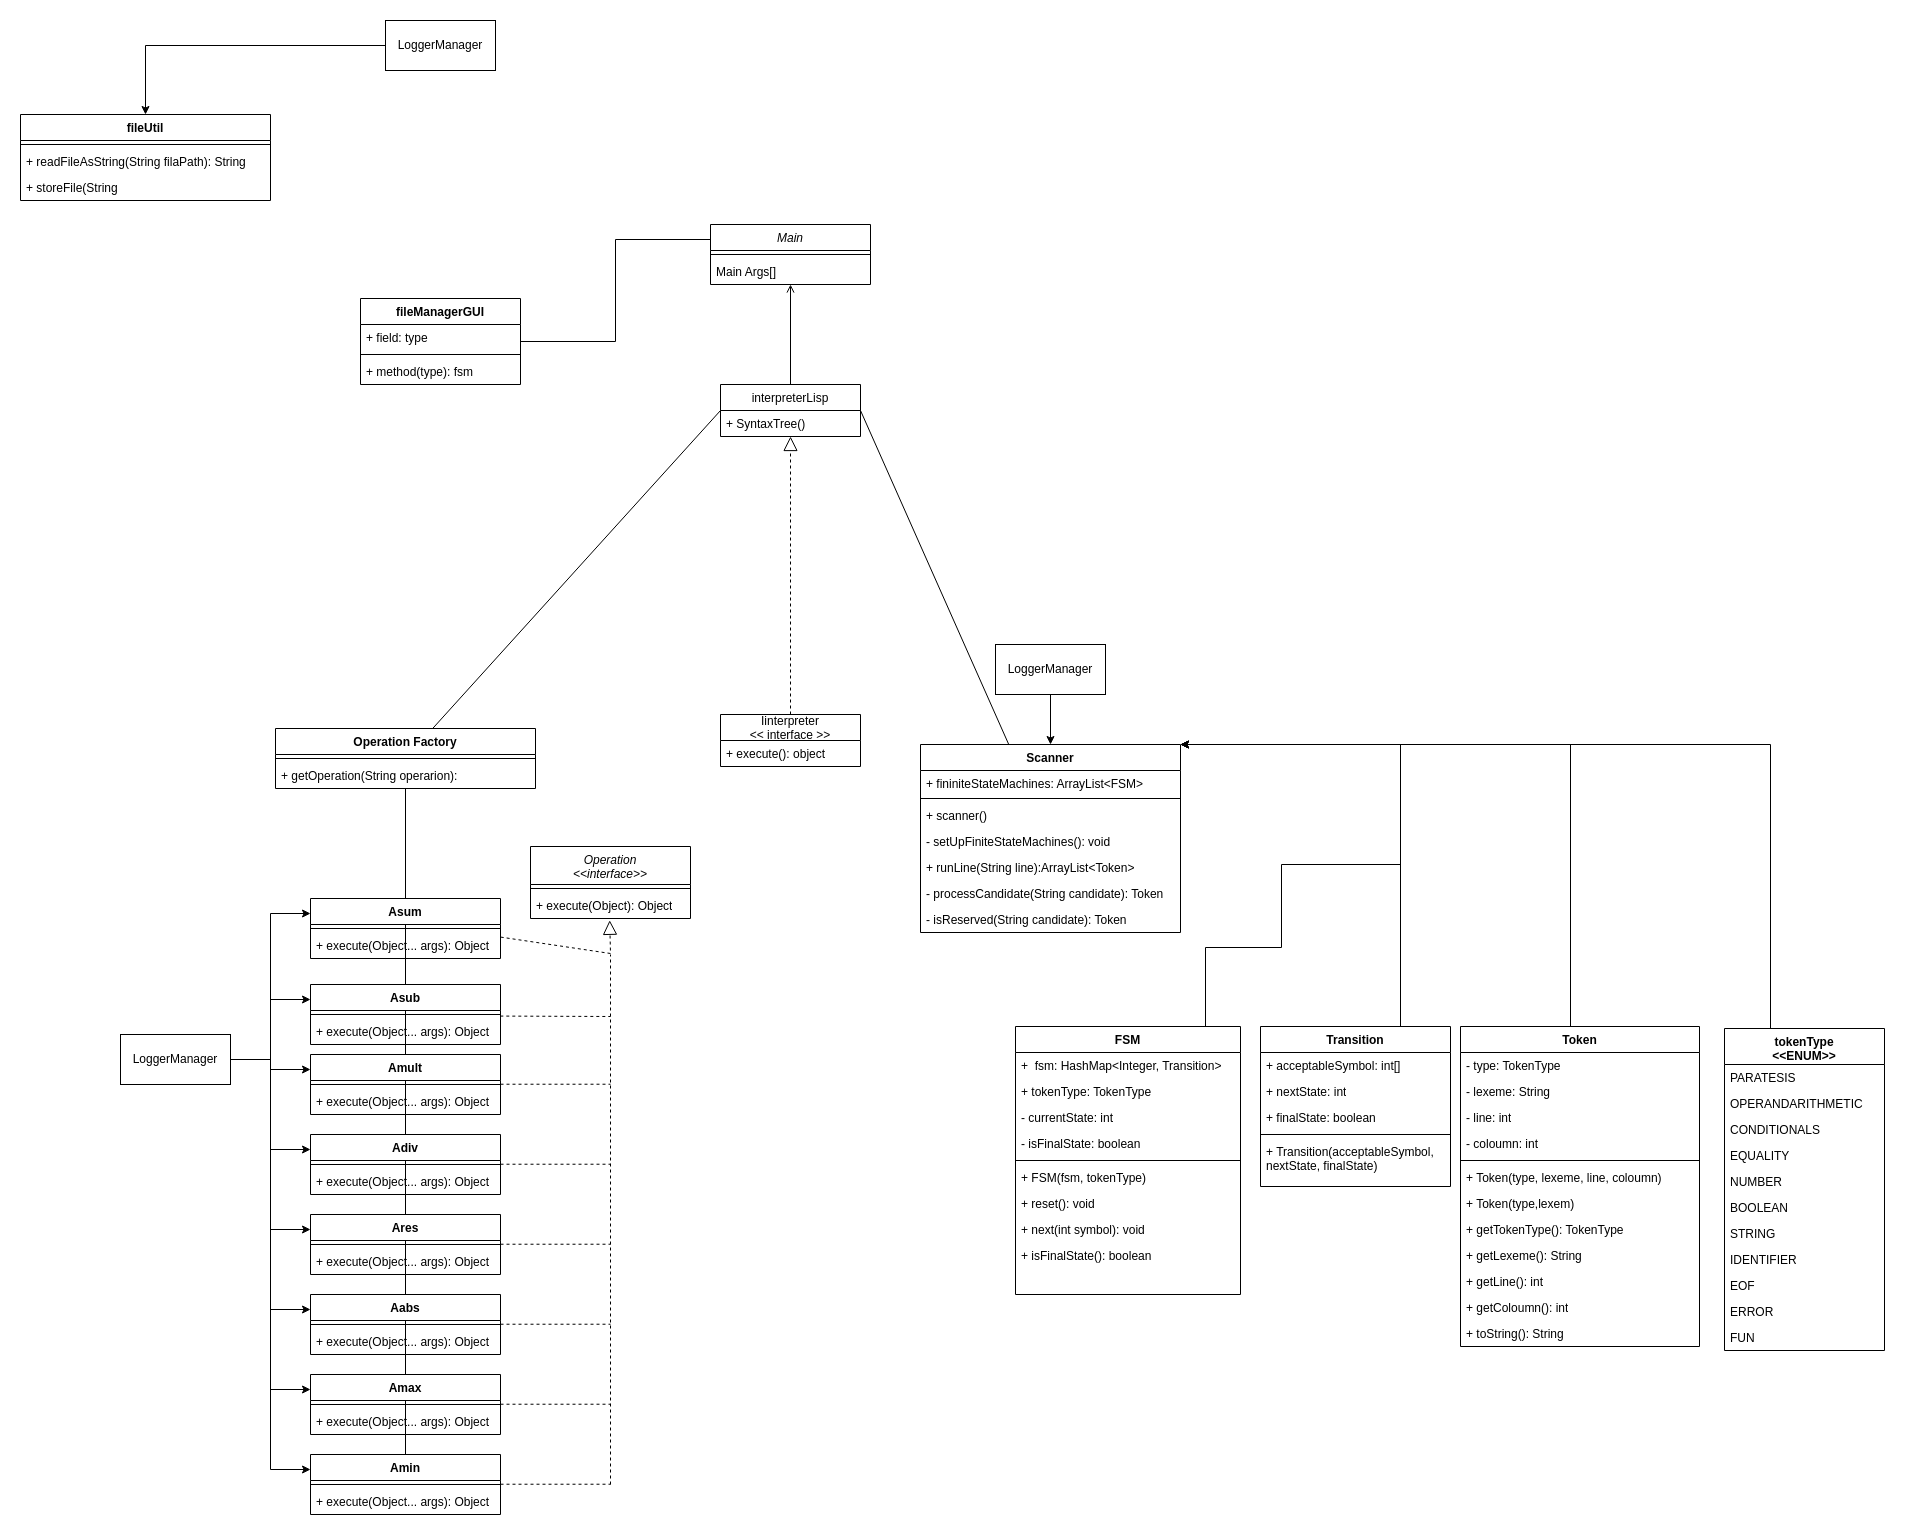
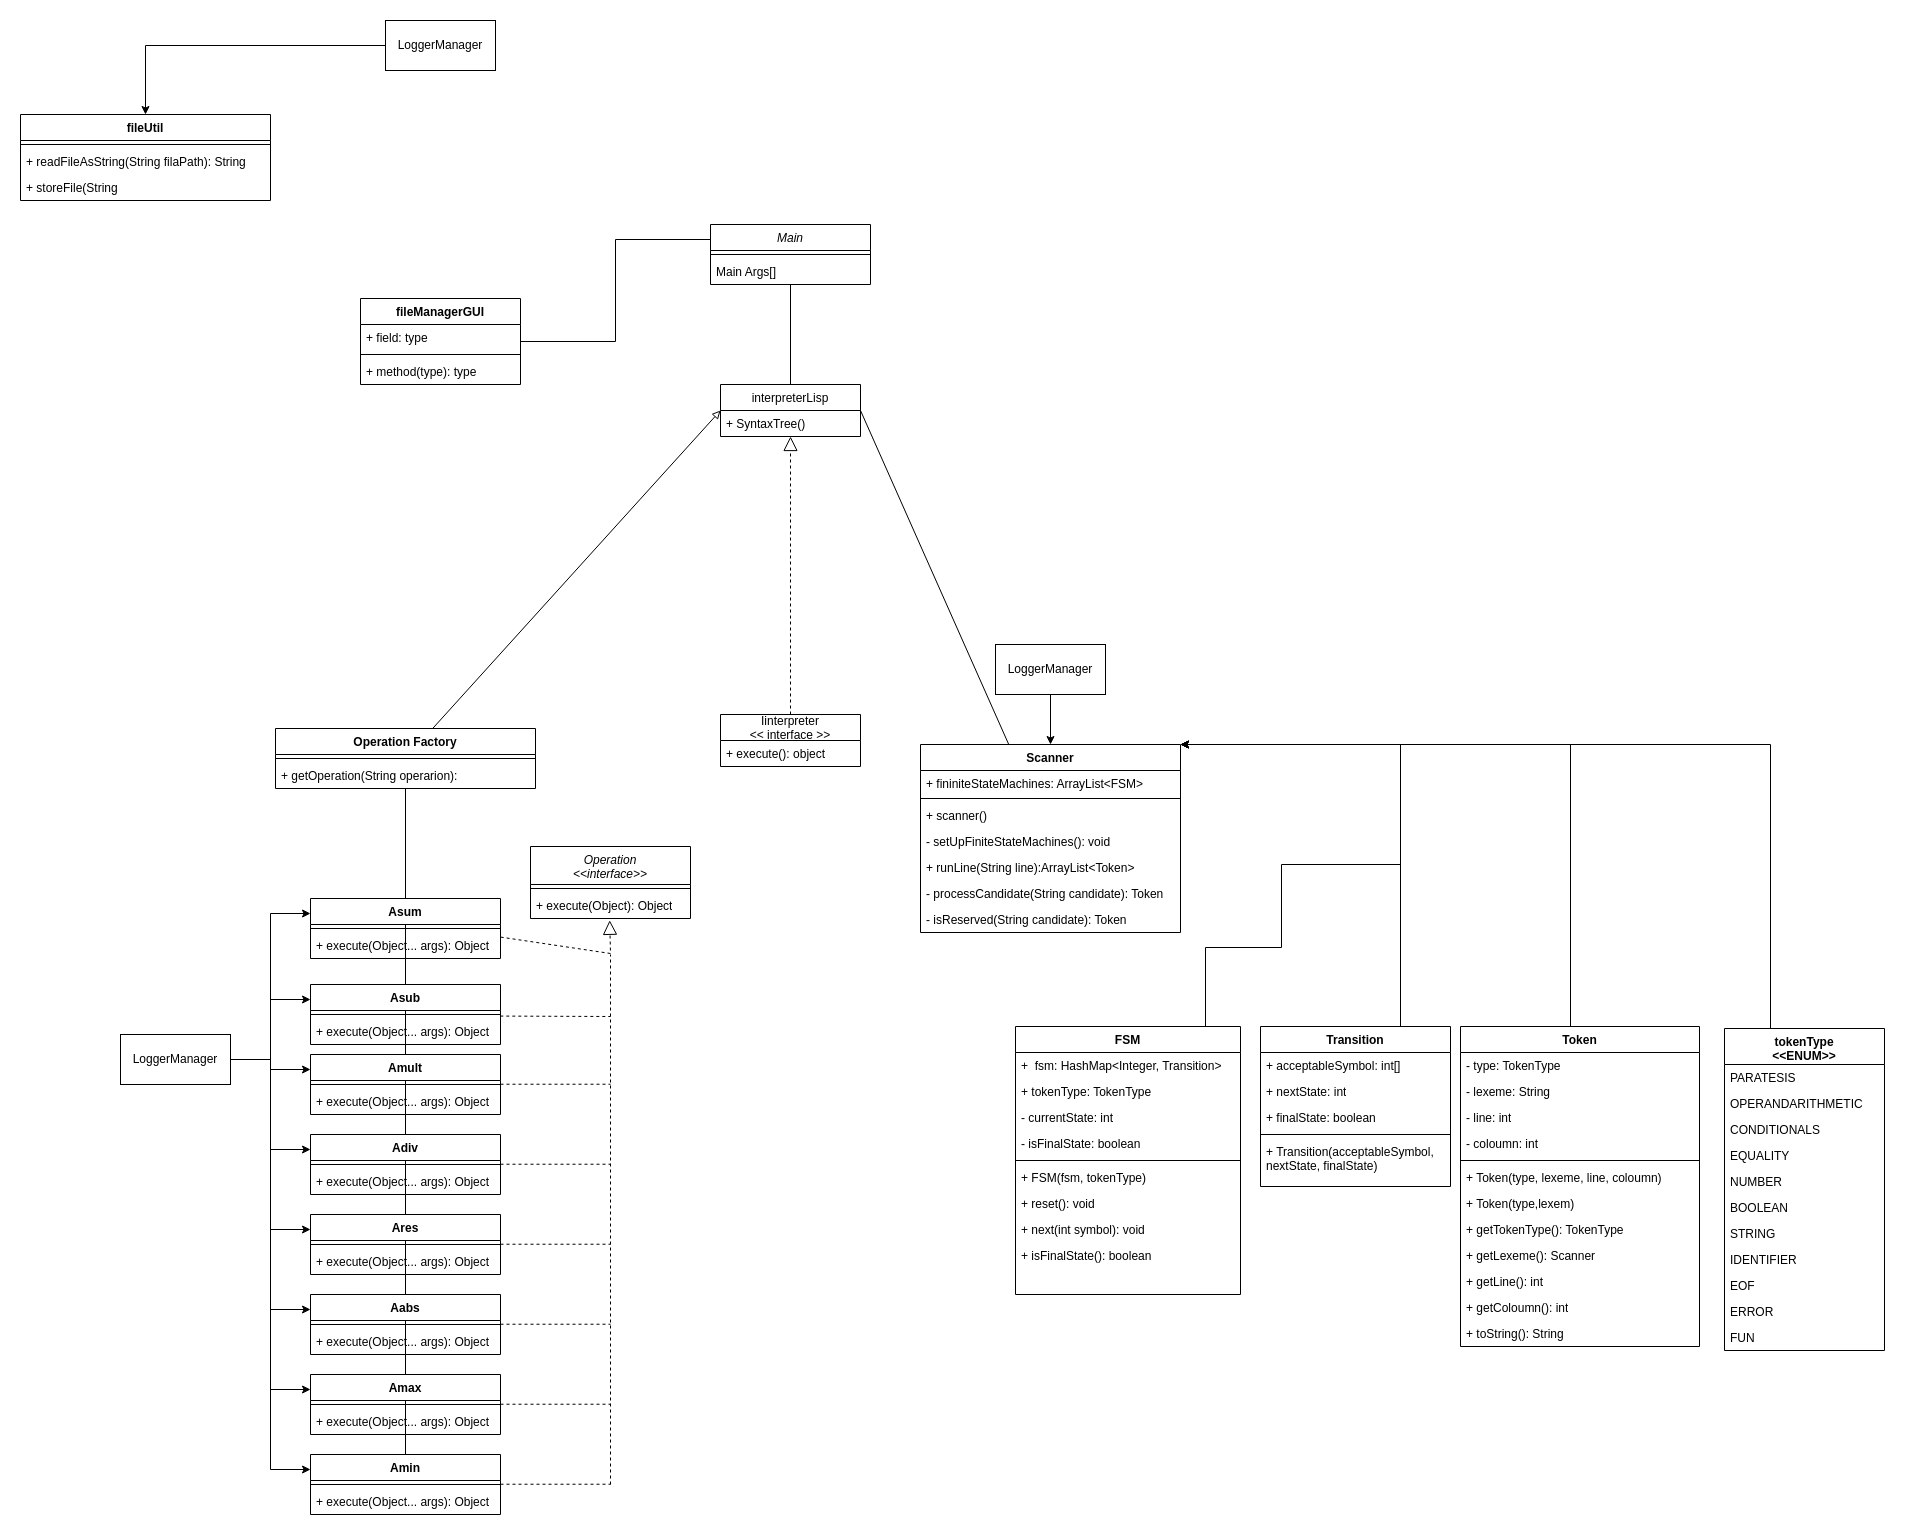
edge "interpreterLisp" -> "Main Args[]": arrowhead open -> none
node "+ method(type): fsm": label "+ method(type): fsm" -> "+ method(type): type"
edge "interpreterLisp" -- "Operation Factory": arrowhead none -> block
node "+ getLexeme(): String": label "+ getLexeme(): String" -> "+ getLexeme(): Scanner"
